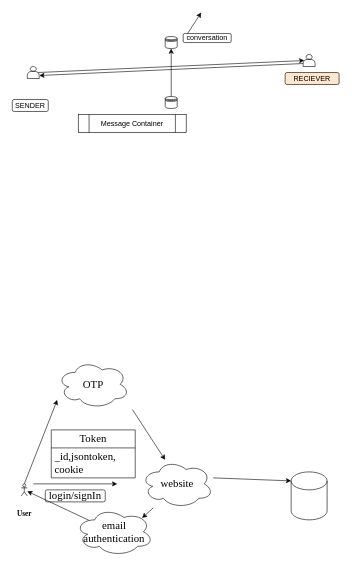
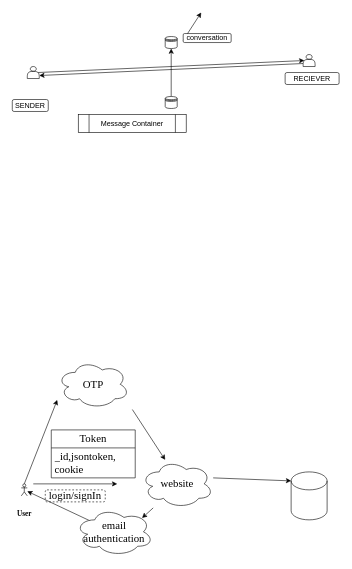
node "RECIEVER": fillcolor #ffe6cc -> #ffffff
node "login/signIn": style solid -> dashed
